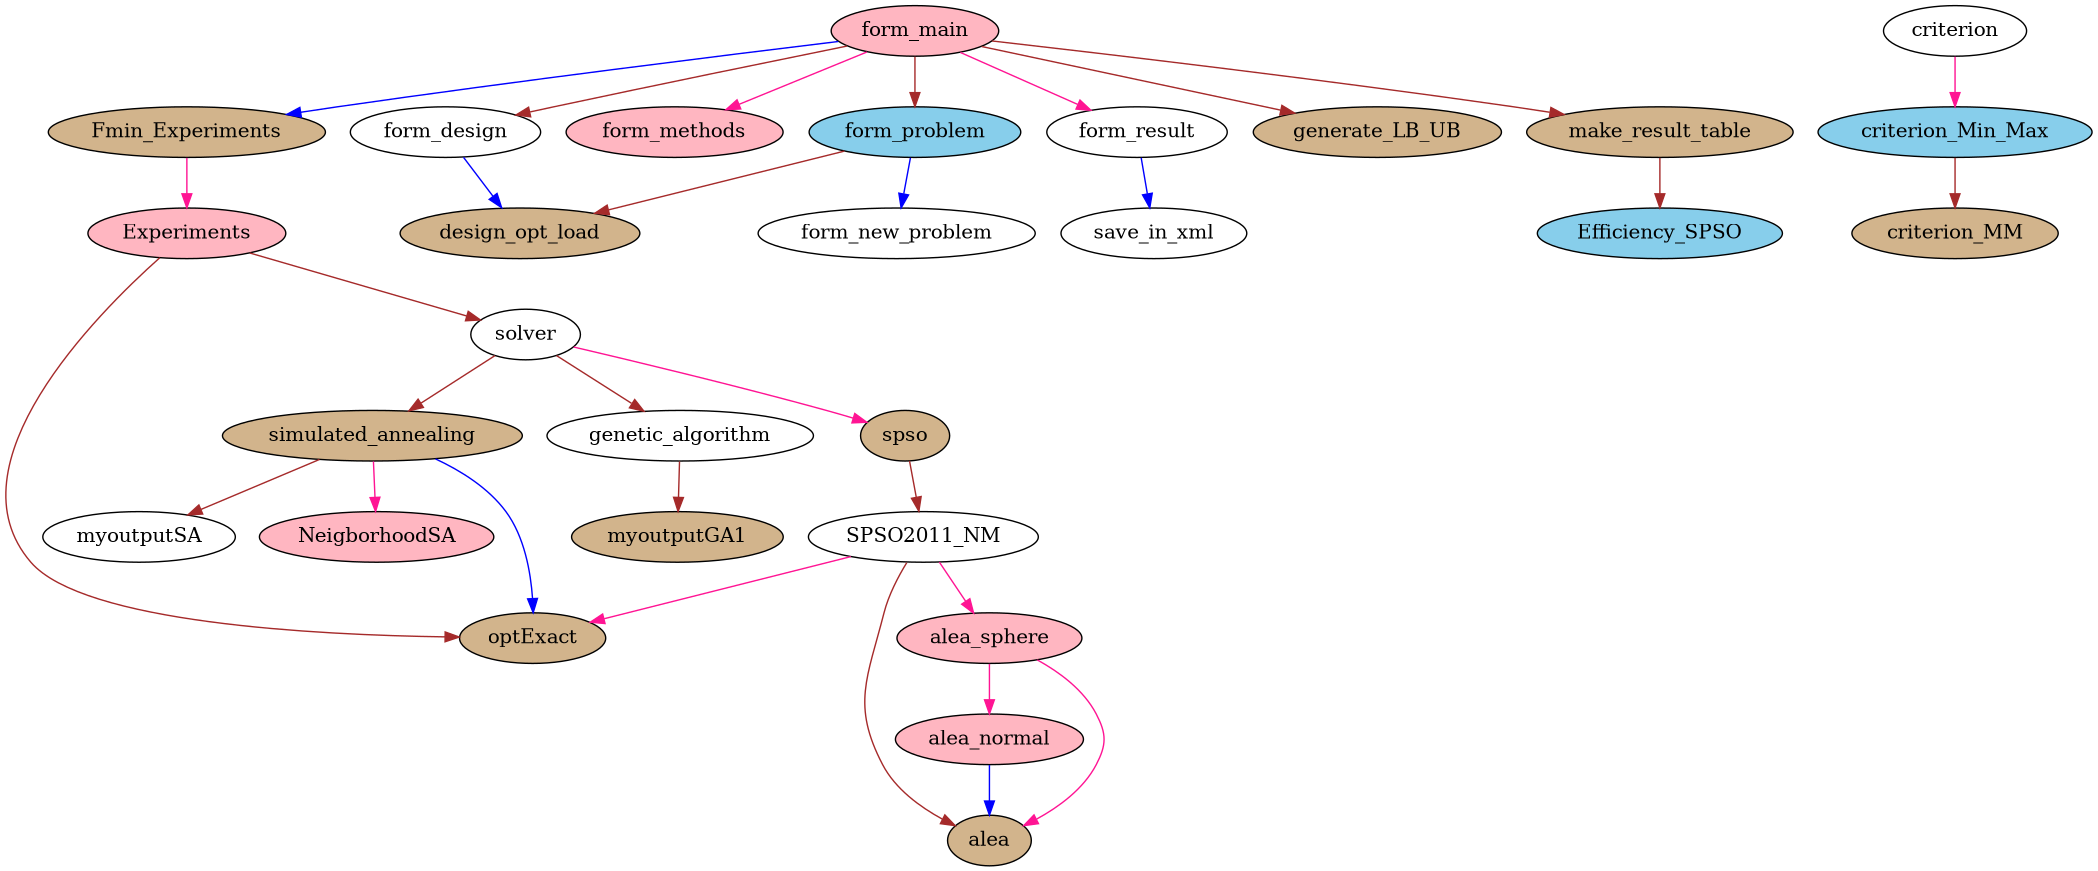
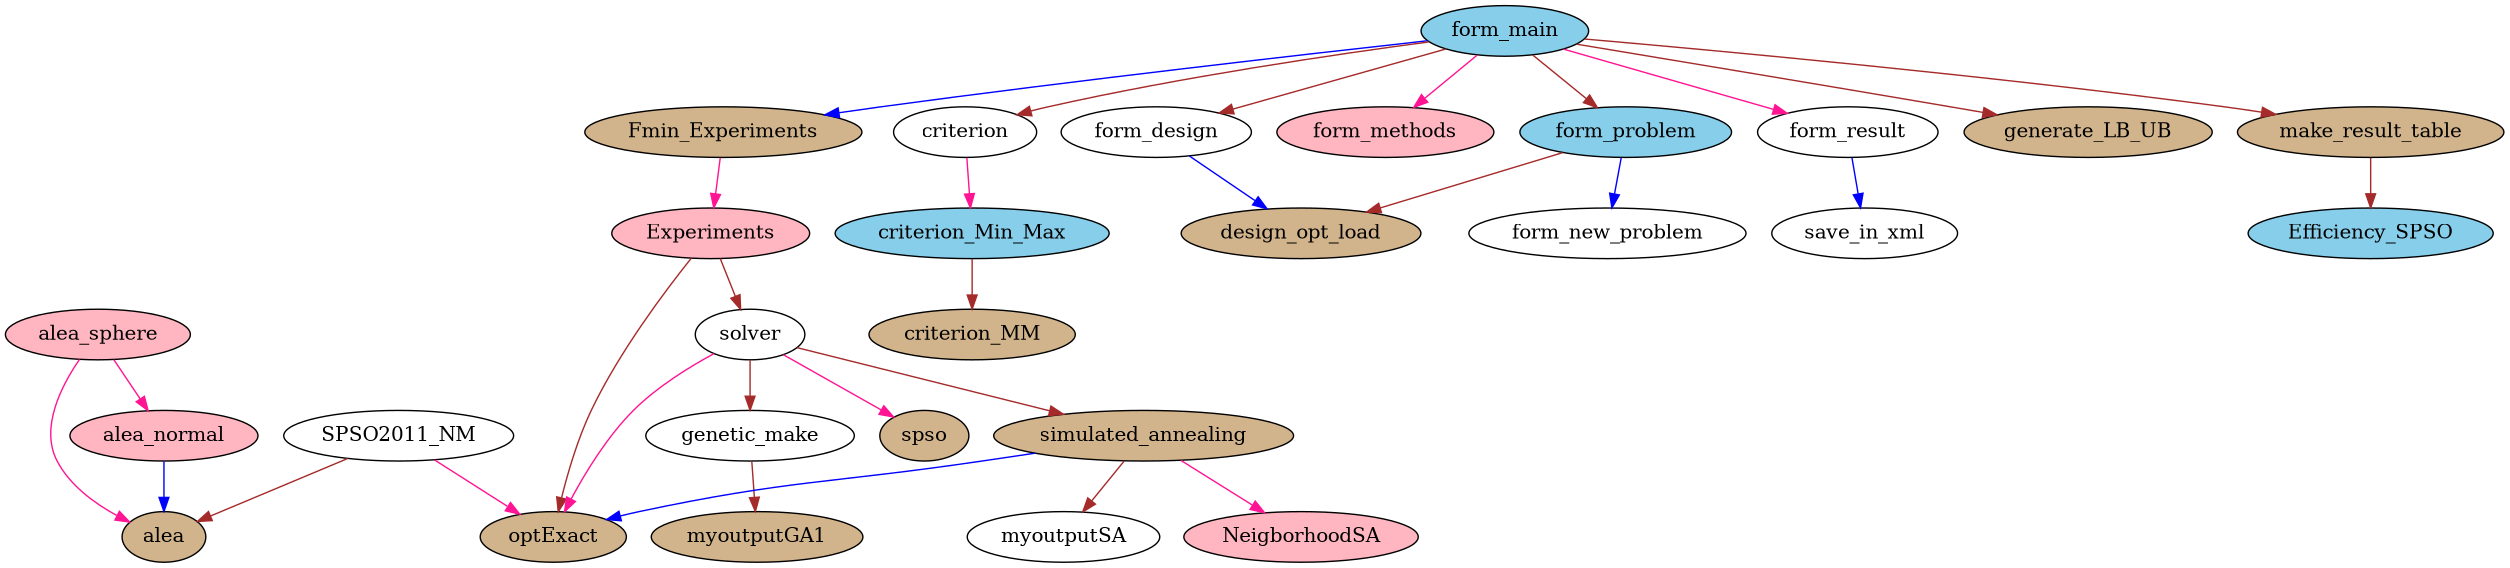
node "form_main": fillcolor lightpink -> skyblue
edge "form_main" -> "criterion": added
edge "solver" -> "optExact": added
node "genetic_algorithm": label "genetic_algorithm" -> "genetic_make"
edge "spso" -> "SPSO2011_NM": removed
edge "SPSO2011_NM" -> "alea_sphere": removed
